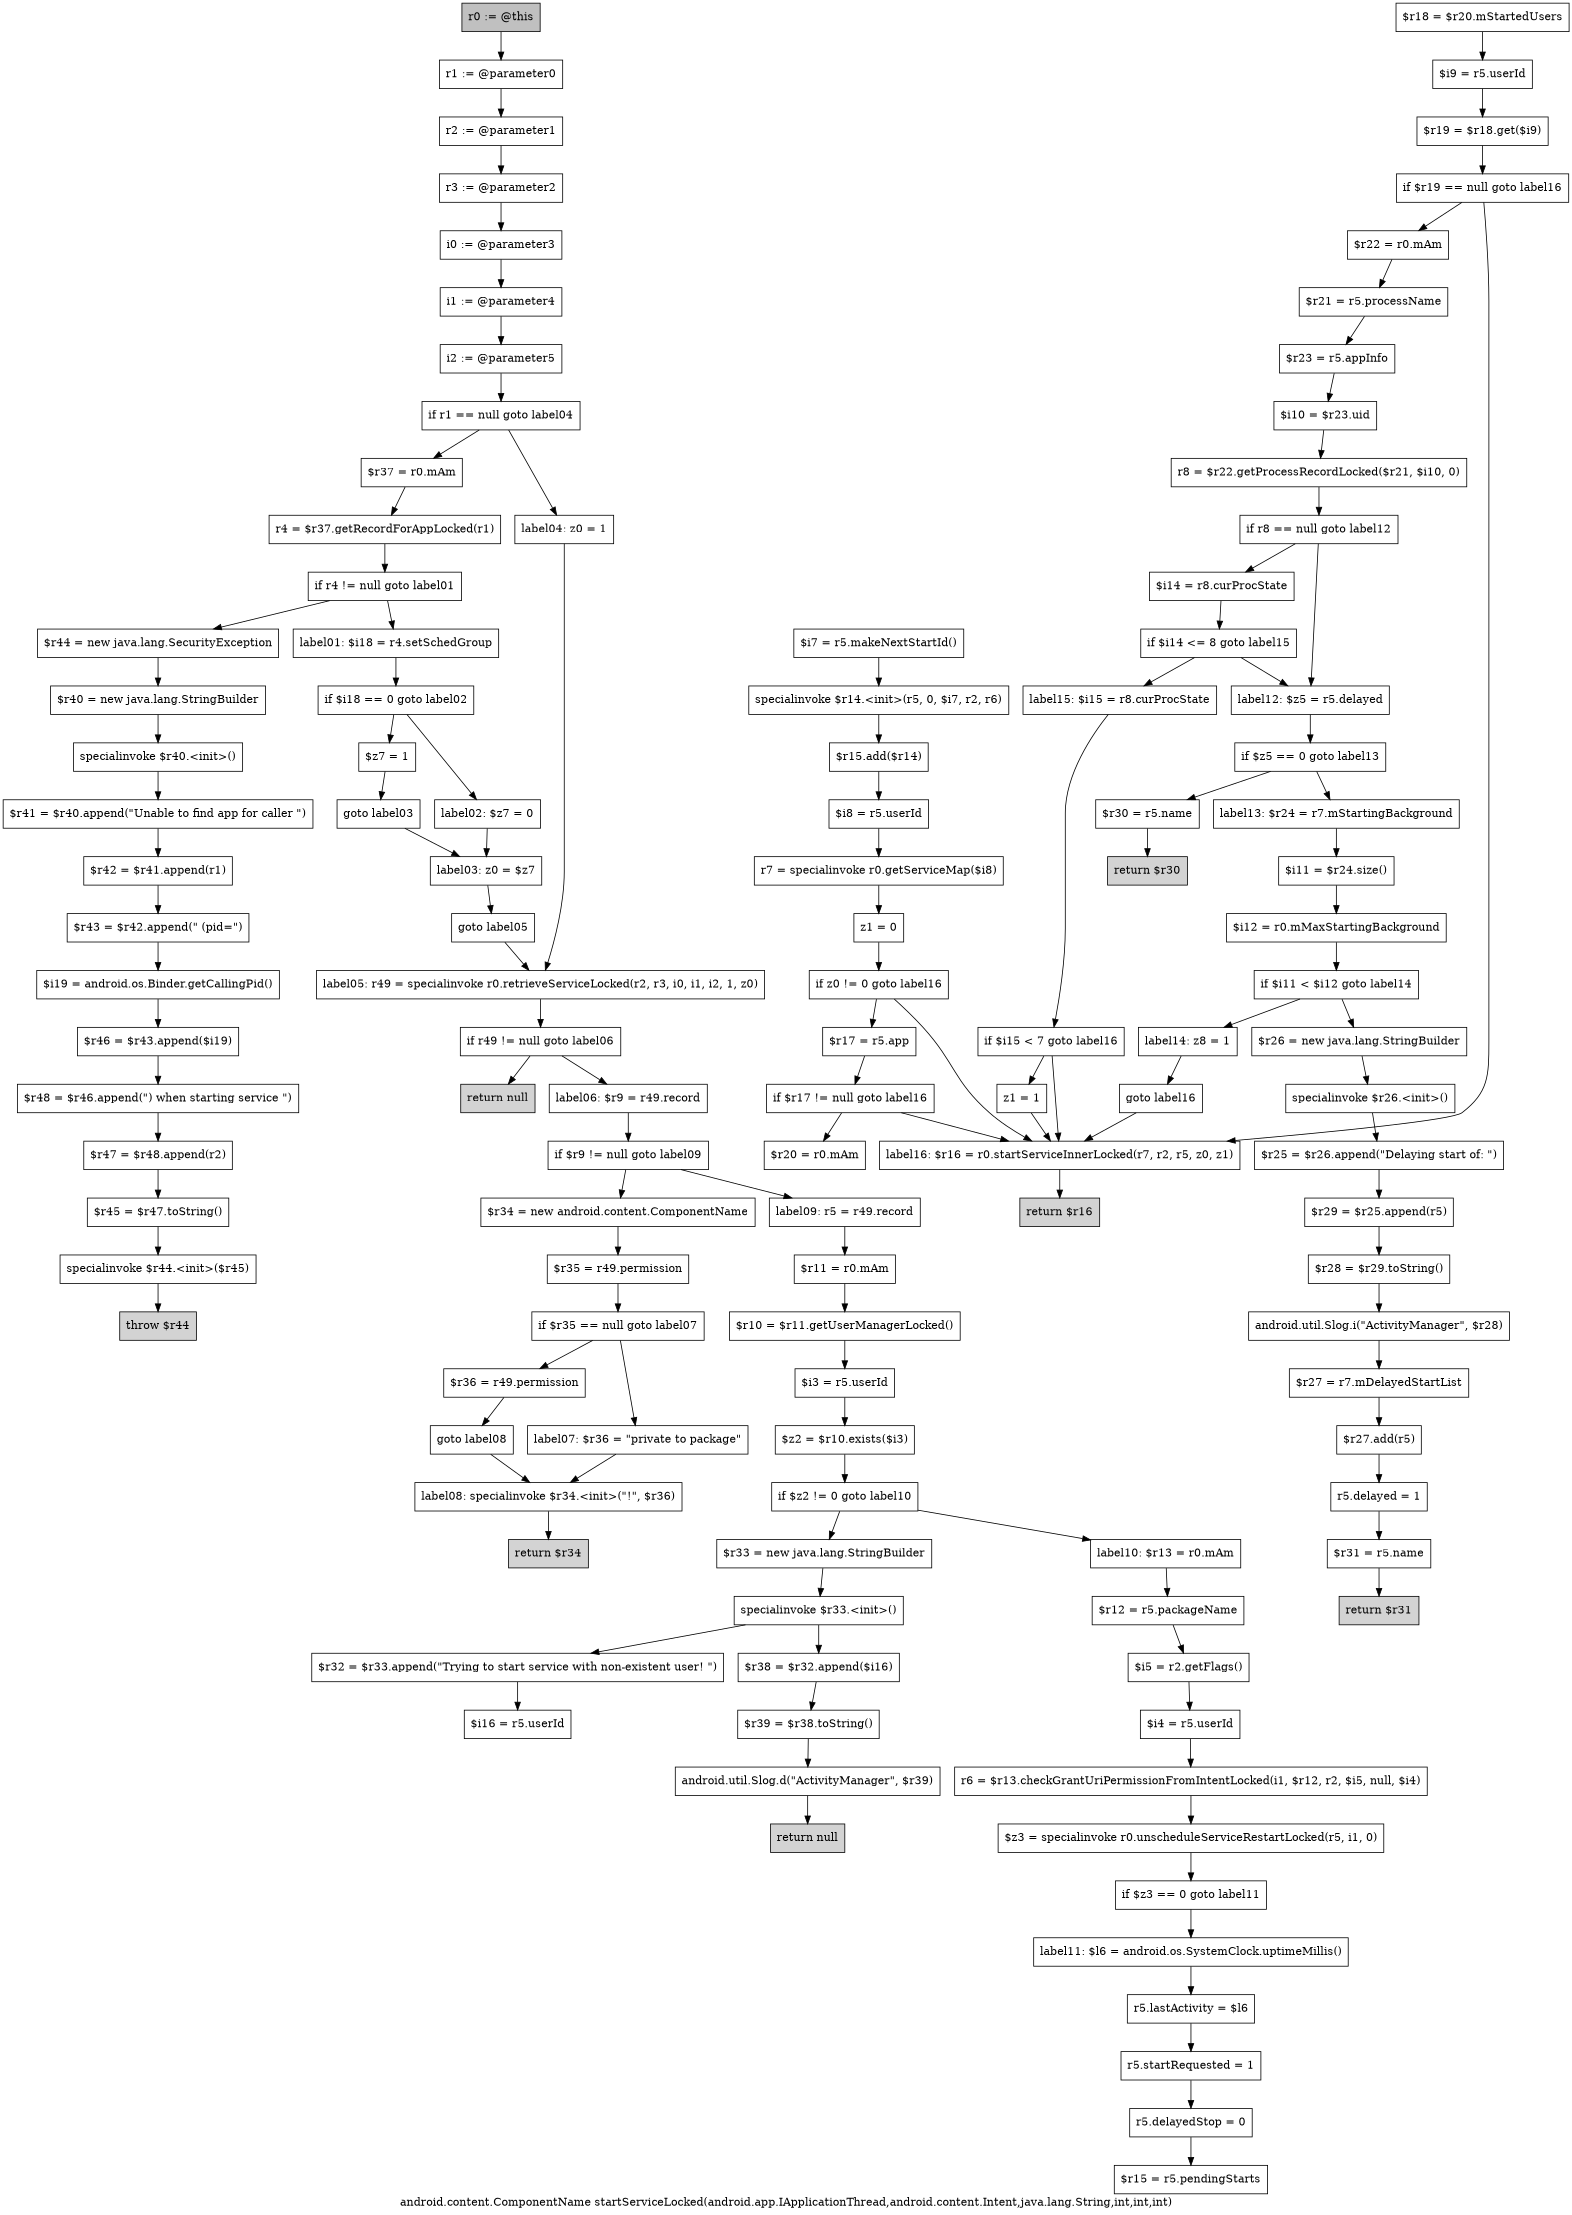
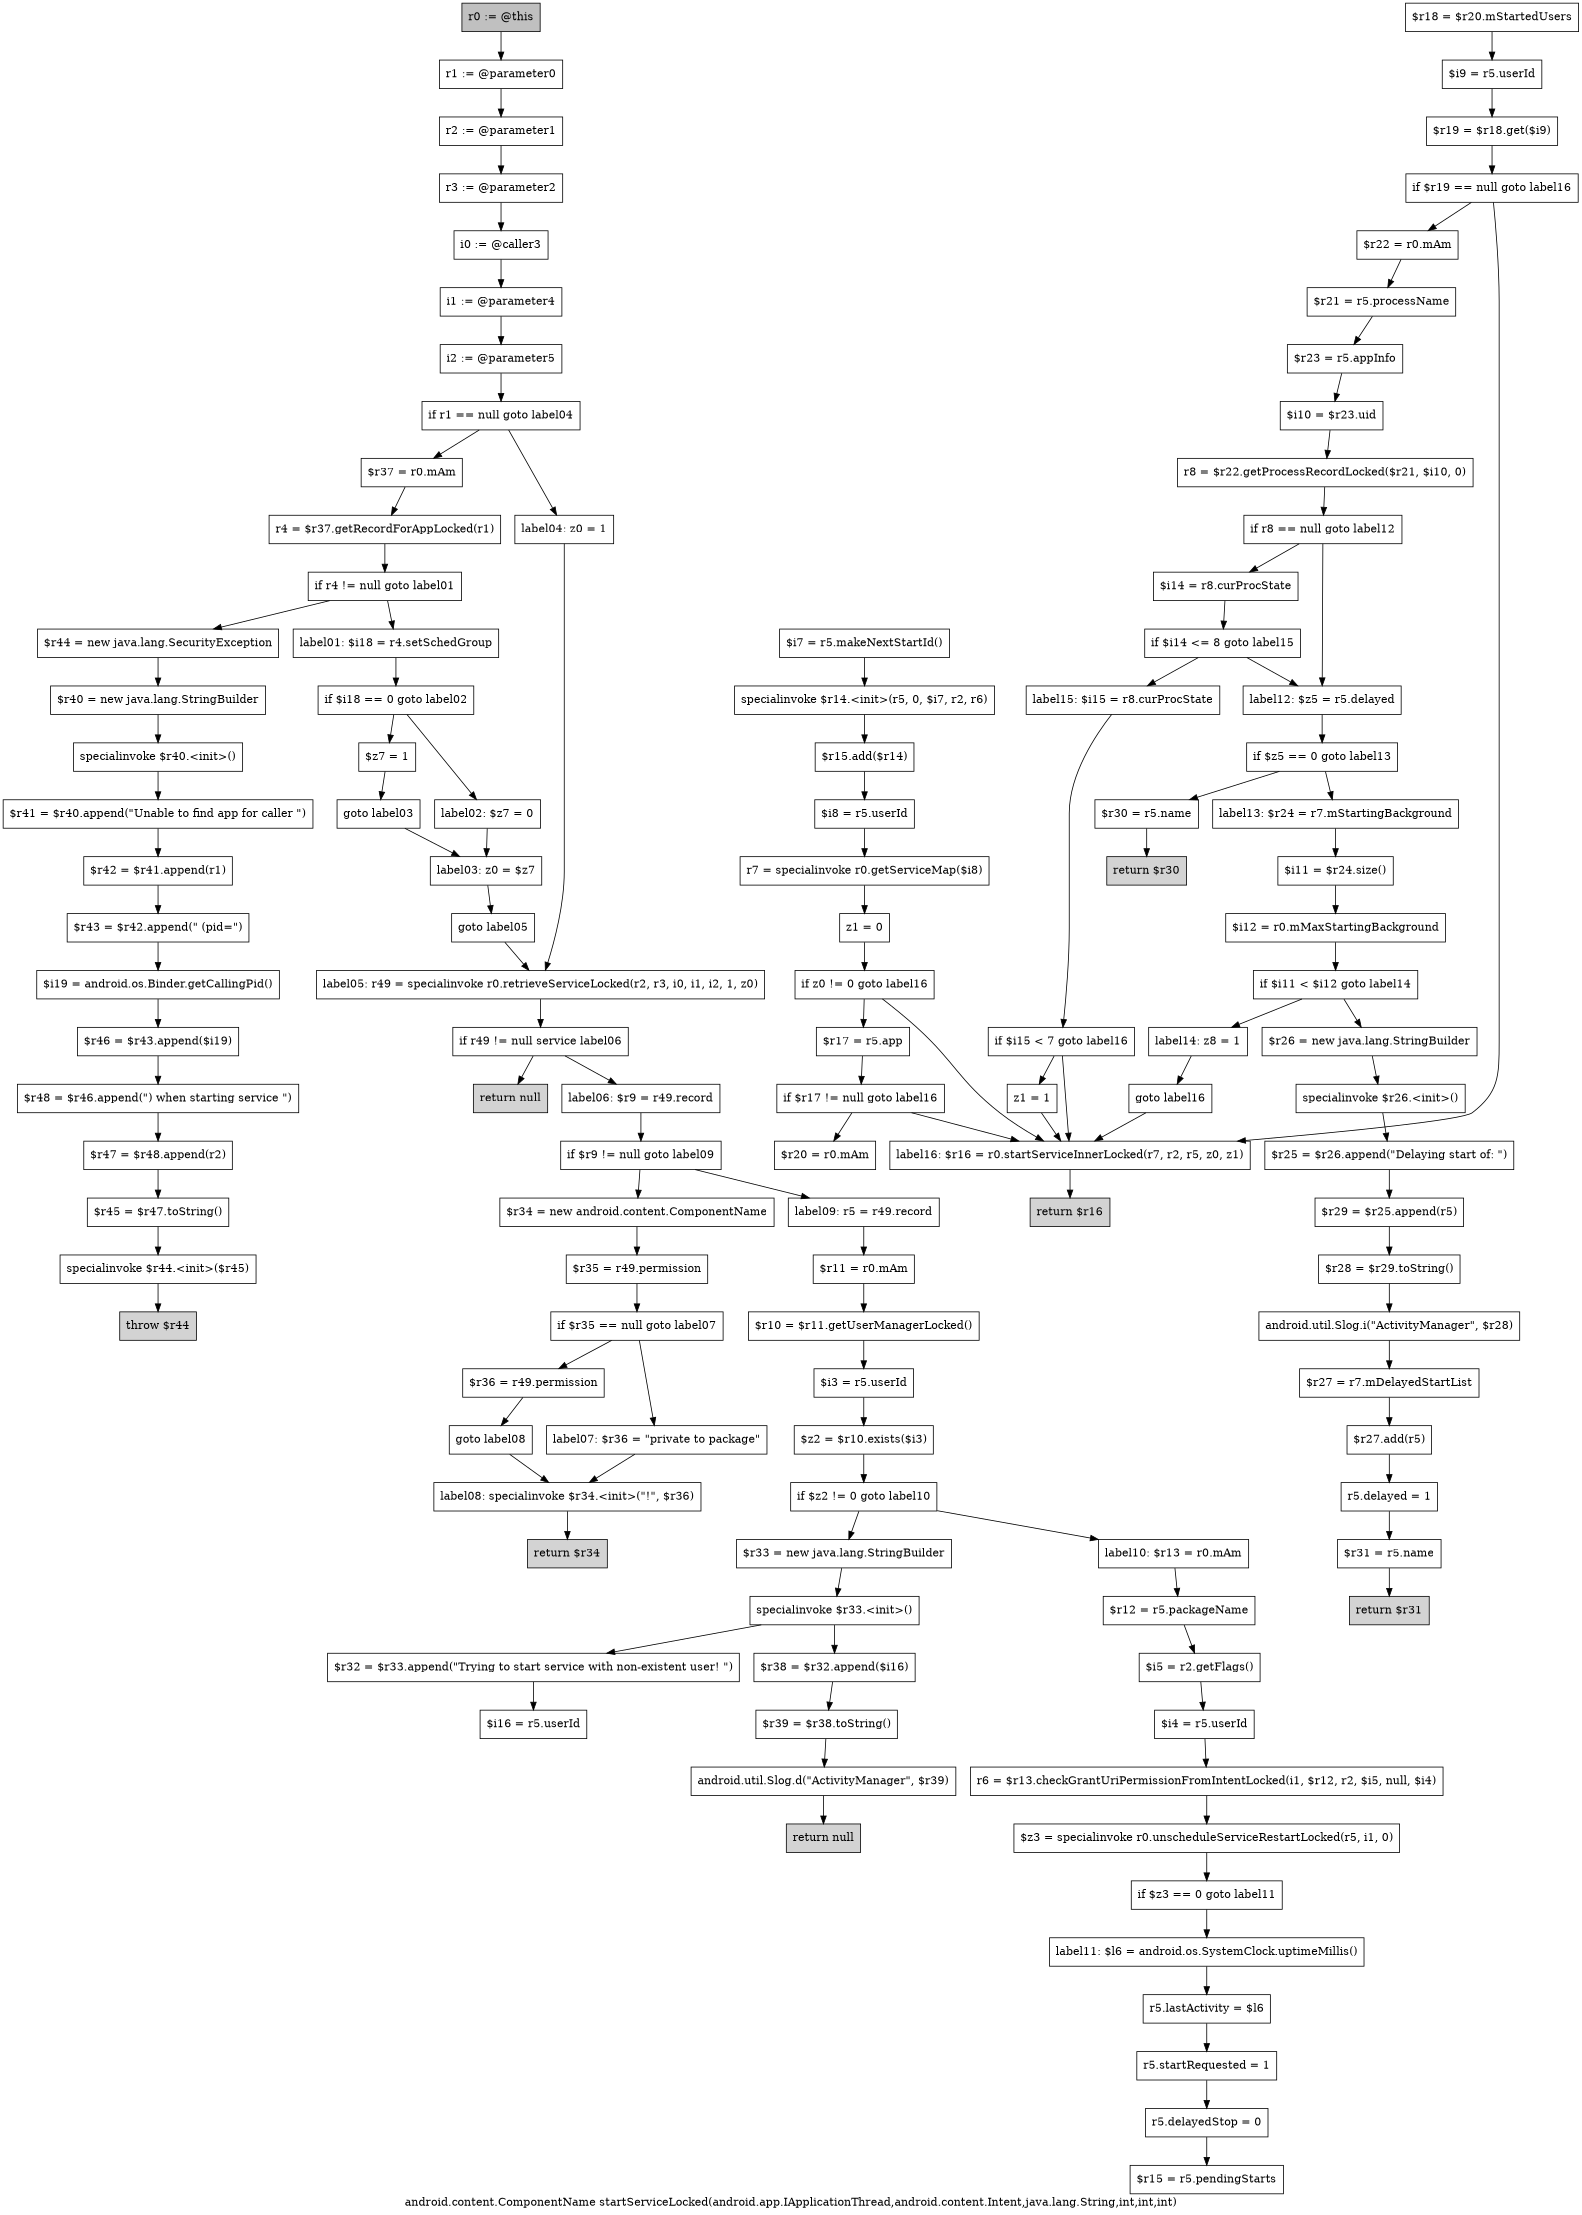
node "i0 := @parameter3": label "i0 := @parameter3" -> "i0 := @caller3"
node "if r49 != null goto label06": label "if r49 != null goto label06" -> "if r49 != null service label06"
